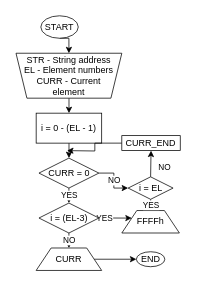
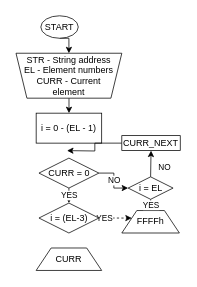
node "CURR_END": label "CURR_END" -> "CURR_NEXT"
edge "i = 0 - (EL - 1)" -> "CURR = 0": removed
edge "i = (EL-3)" -> "FFFFh": style solid -> dashed
edge "i = (EL-3)" -> "CURR": removed, label "NO"
edge "CURR" -> "END": removed
node "END": removed
